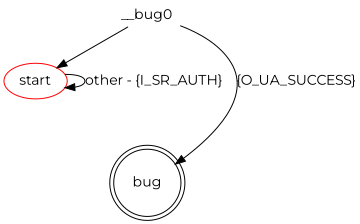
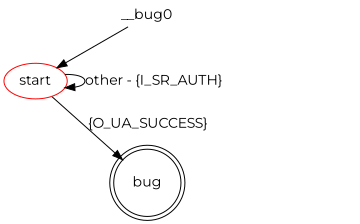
edge "__bug0" -> "bug": now "start" -> "bug"
